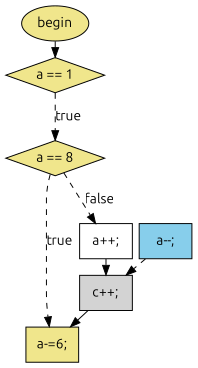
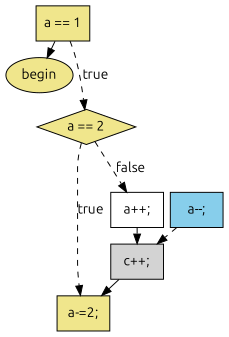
edge "begin" -> "a == 1": reversed
node "a == 1": shape diamond -> box
node "a == 8": label "a == 8" -> "a == 2"
node "a-=6;": label "a-=6;" -> "a-=2;"
